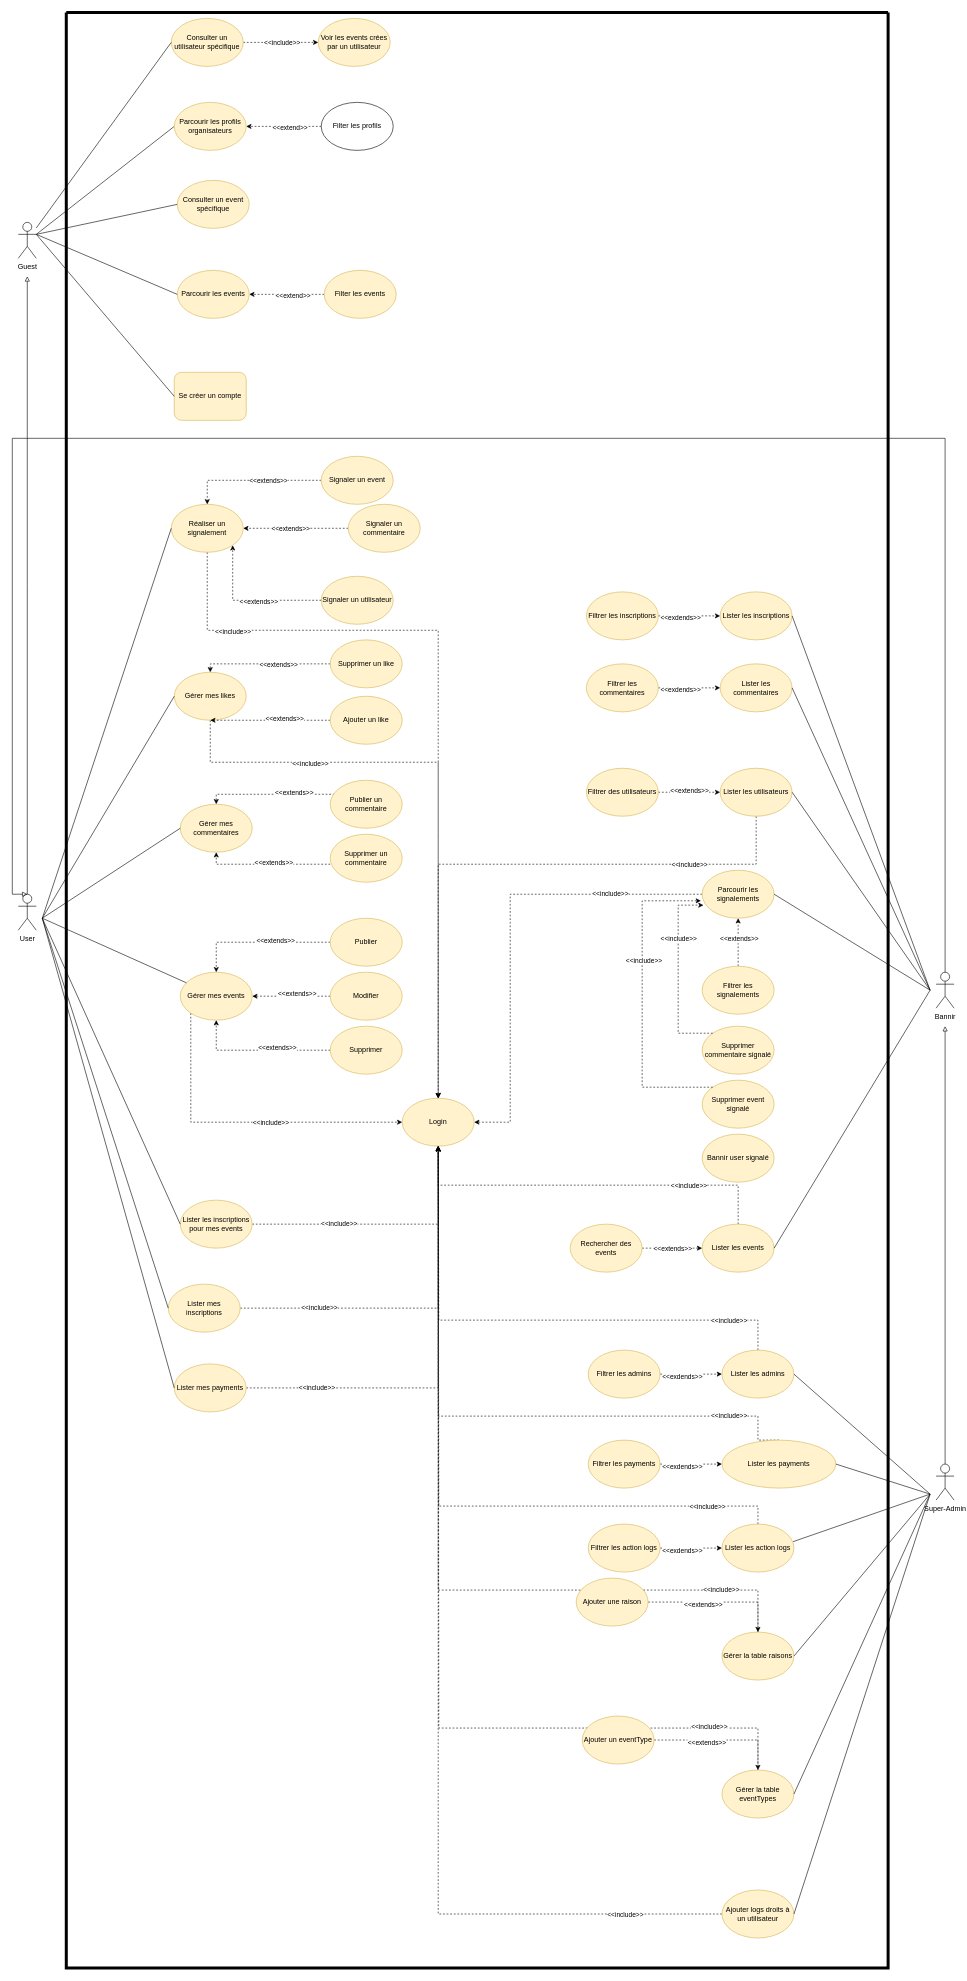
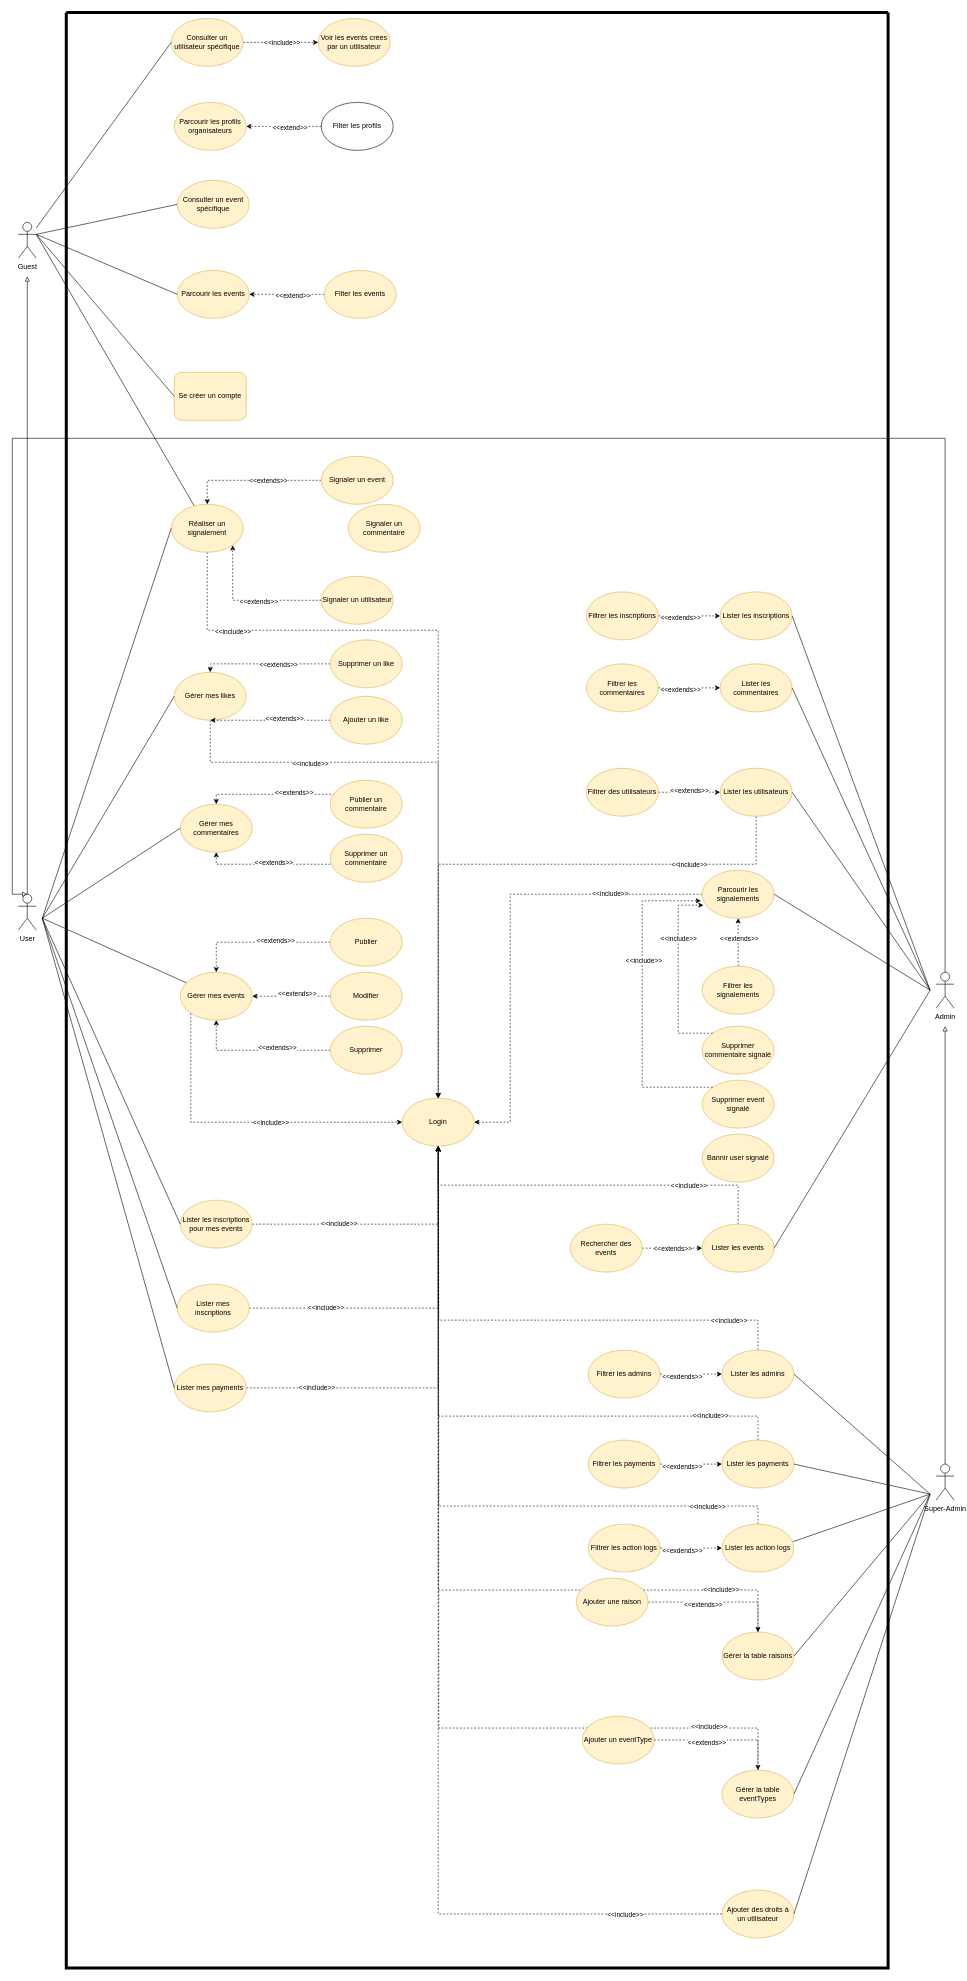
edge "Parcourir les profils organisateurs" -- "Guest": now "Réaliser un signalement" -- "Guest"
edge "Signaler un commentaire" -> "Réaliser un signalement": removed, label "<<extends>>"
node "Bannir": label "Bannir" -> "Admin"
node "Lister mes inscriptions": moved (204, 1308) -> (213, 1308)
node "Lister les payments": size 114x48 -> 72x48
node "Ajouter logs droits à un utilisateur": label "Ajouter logs droits à un utilisateur" -> "Ajouter des droits à un utilisateur"
